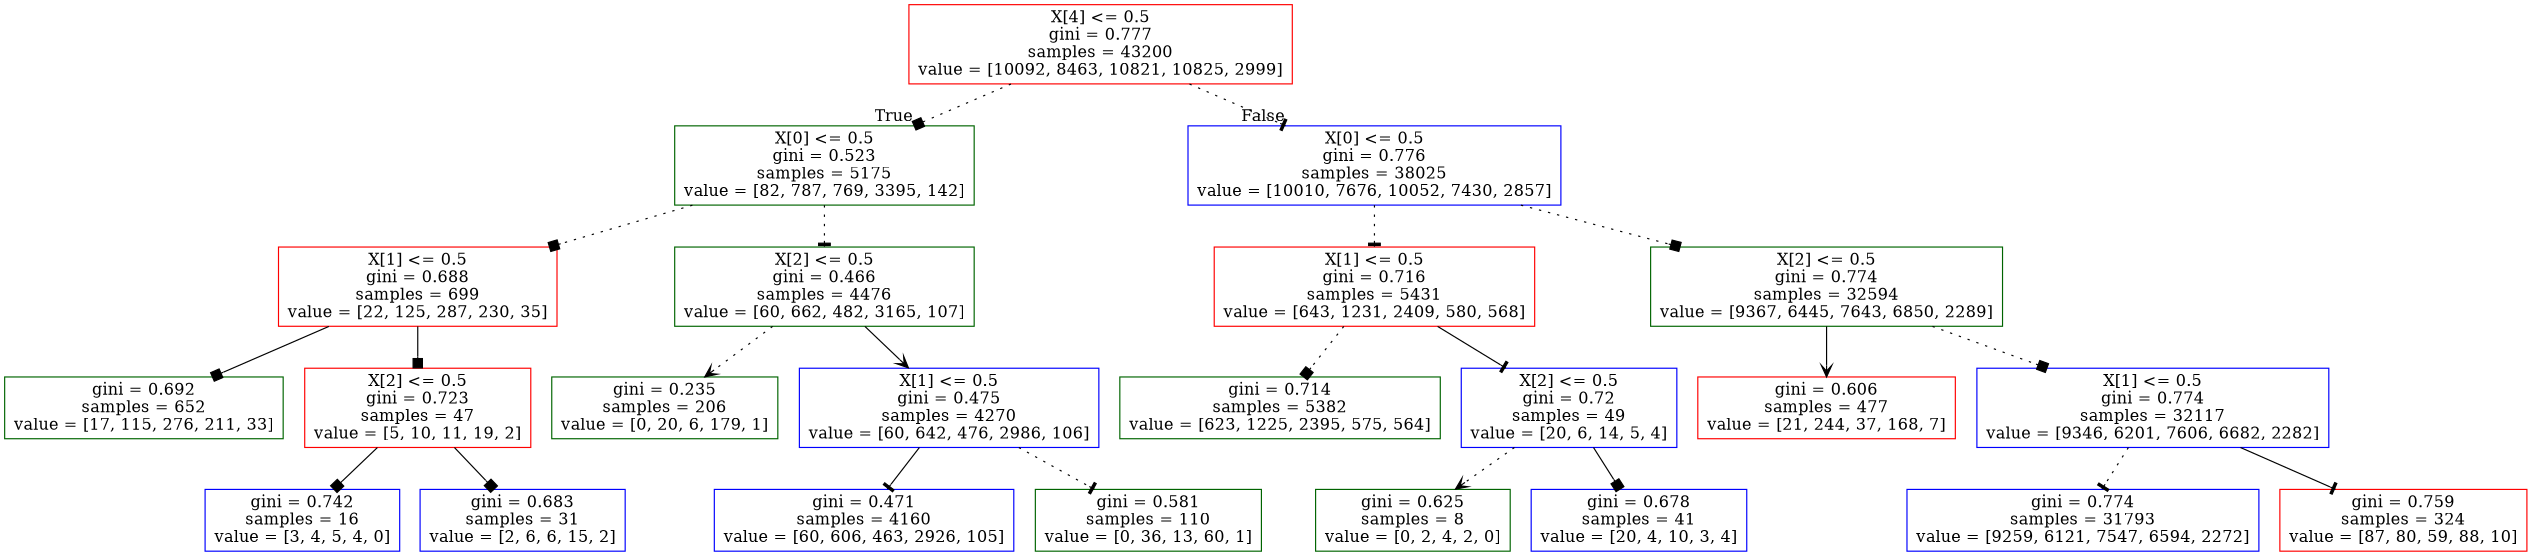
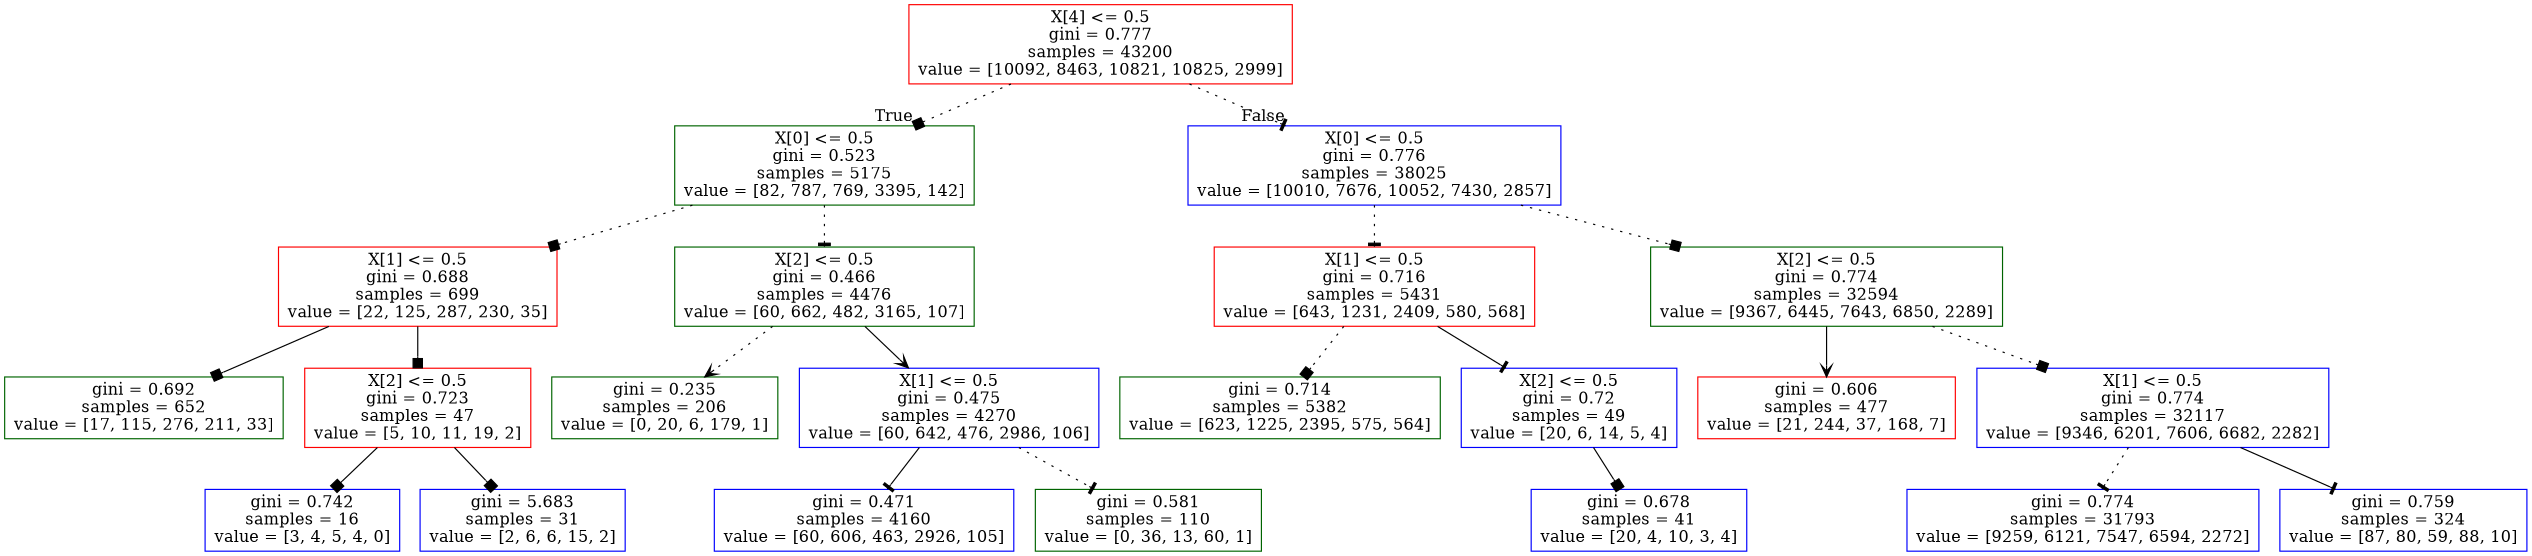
node "gini = 0.683 samples = 31 value = [2, 6, 6, 15, 2]": label "gini = 0.683 samples = 31 value = [2, 6, 6, 15, 2]" -> "gini = 5.683 samples = 31 value = [2, 6, 6, 15, 2]"
node "gini = 0.625 samples = 8 value = [0, 2, 4, 2, 0]": removed
node "gini = 0.759 samples = 324 value = [87, 80, 59, 88, 10]": color red -> blue
